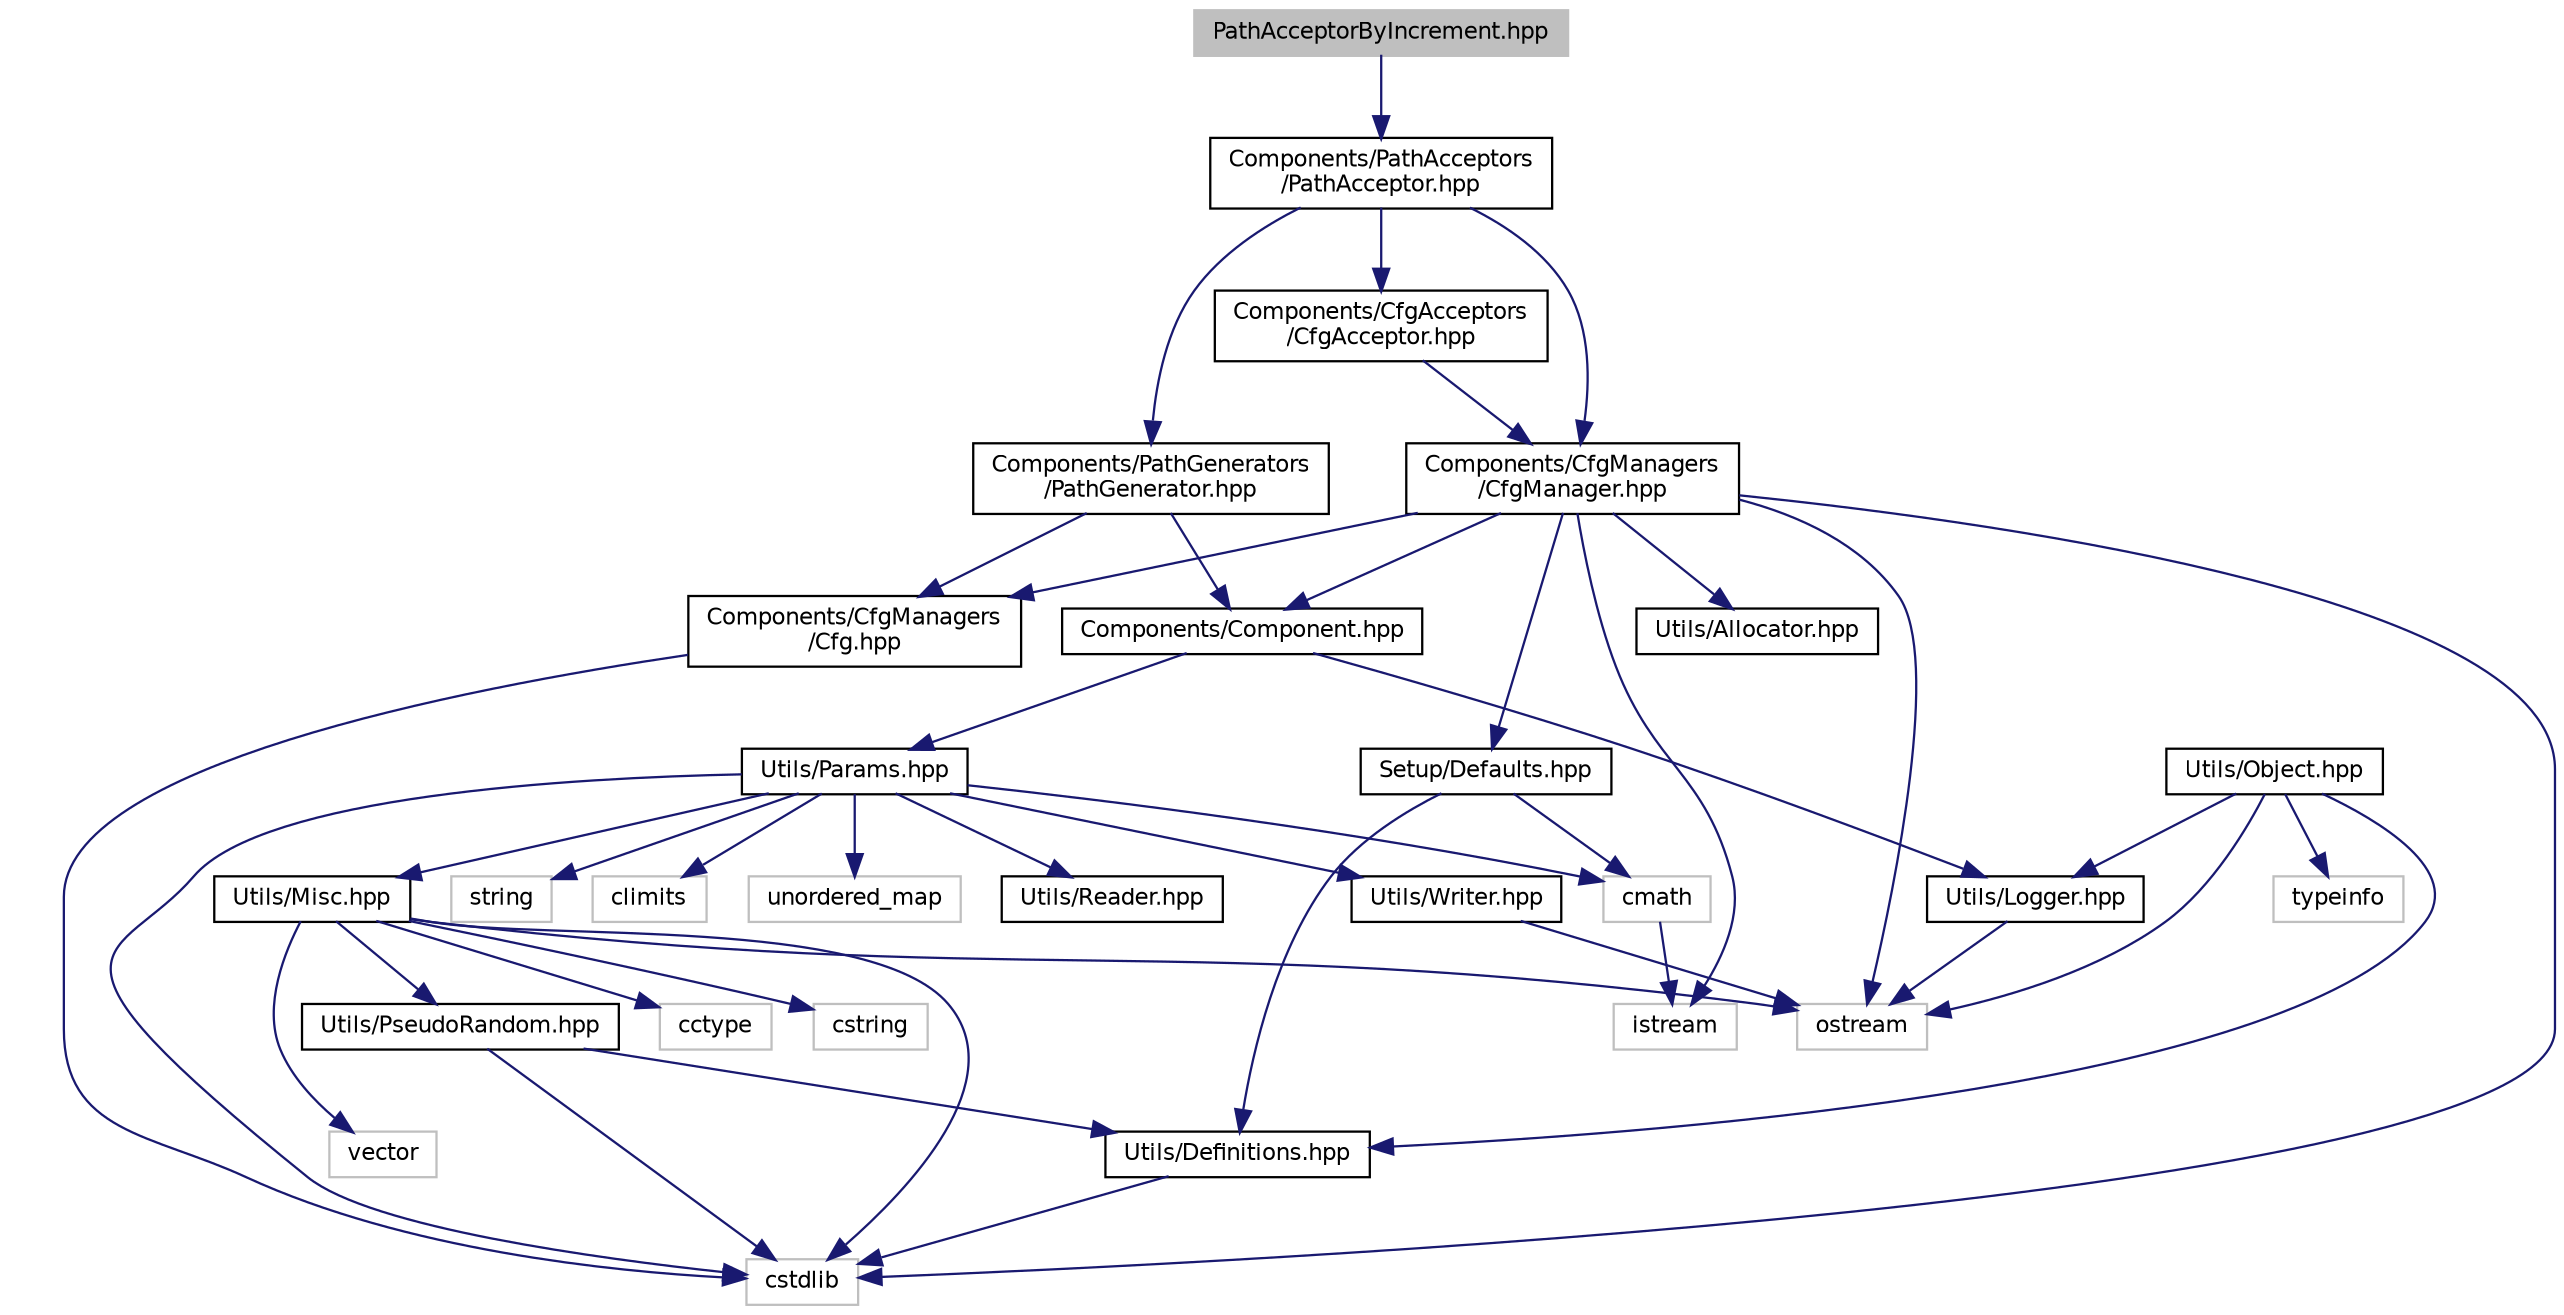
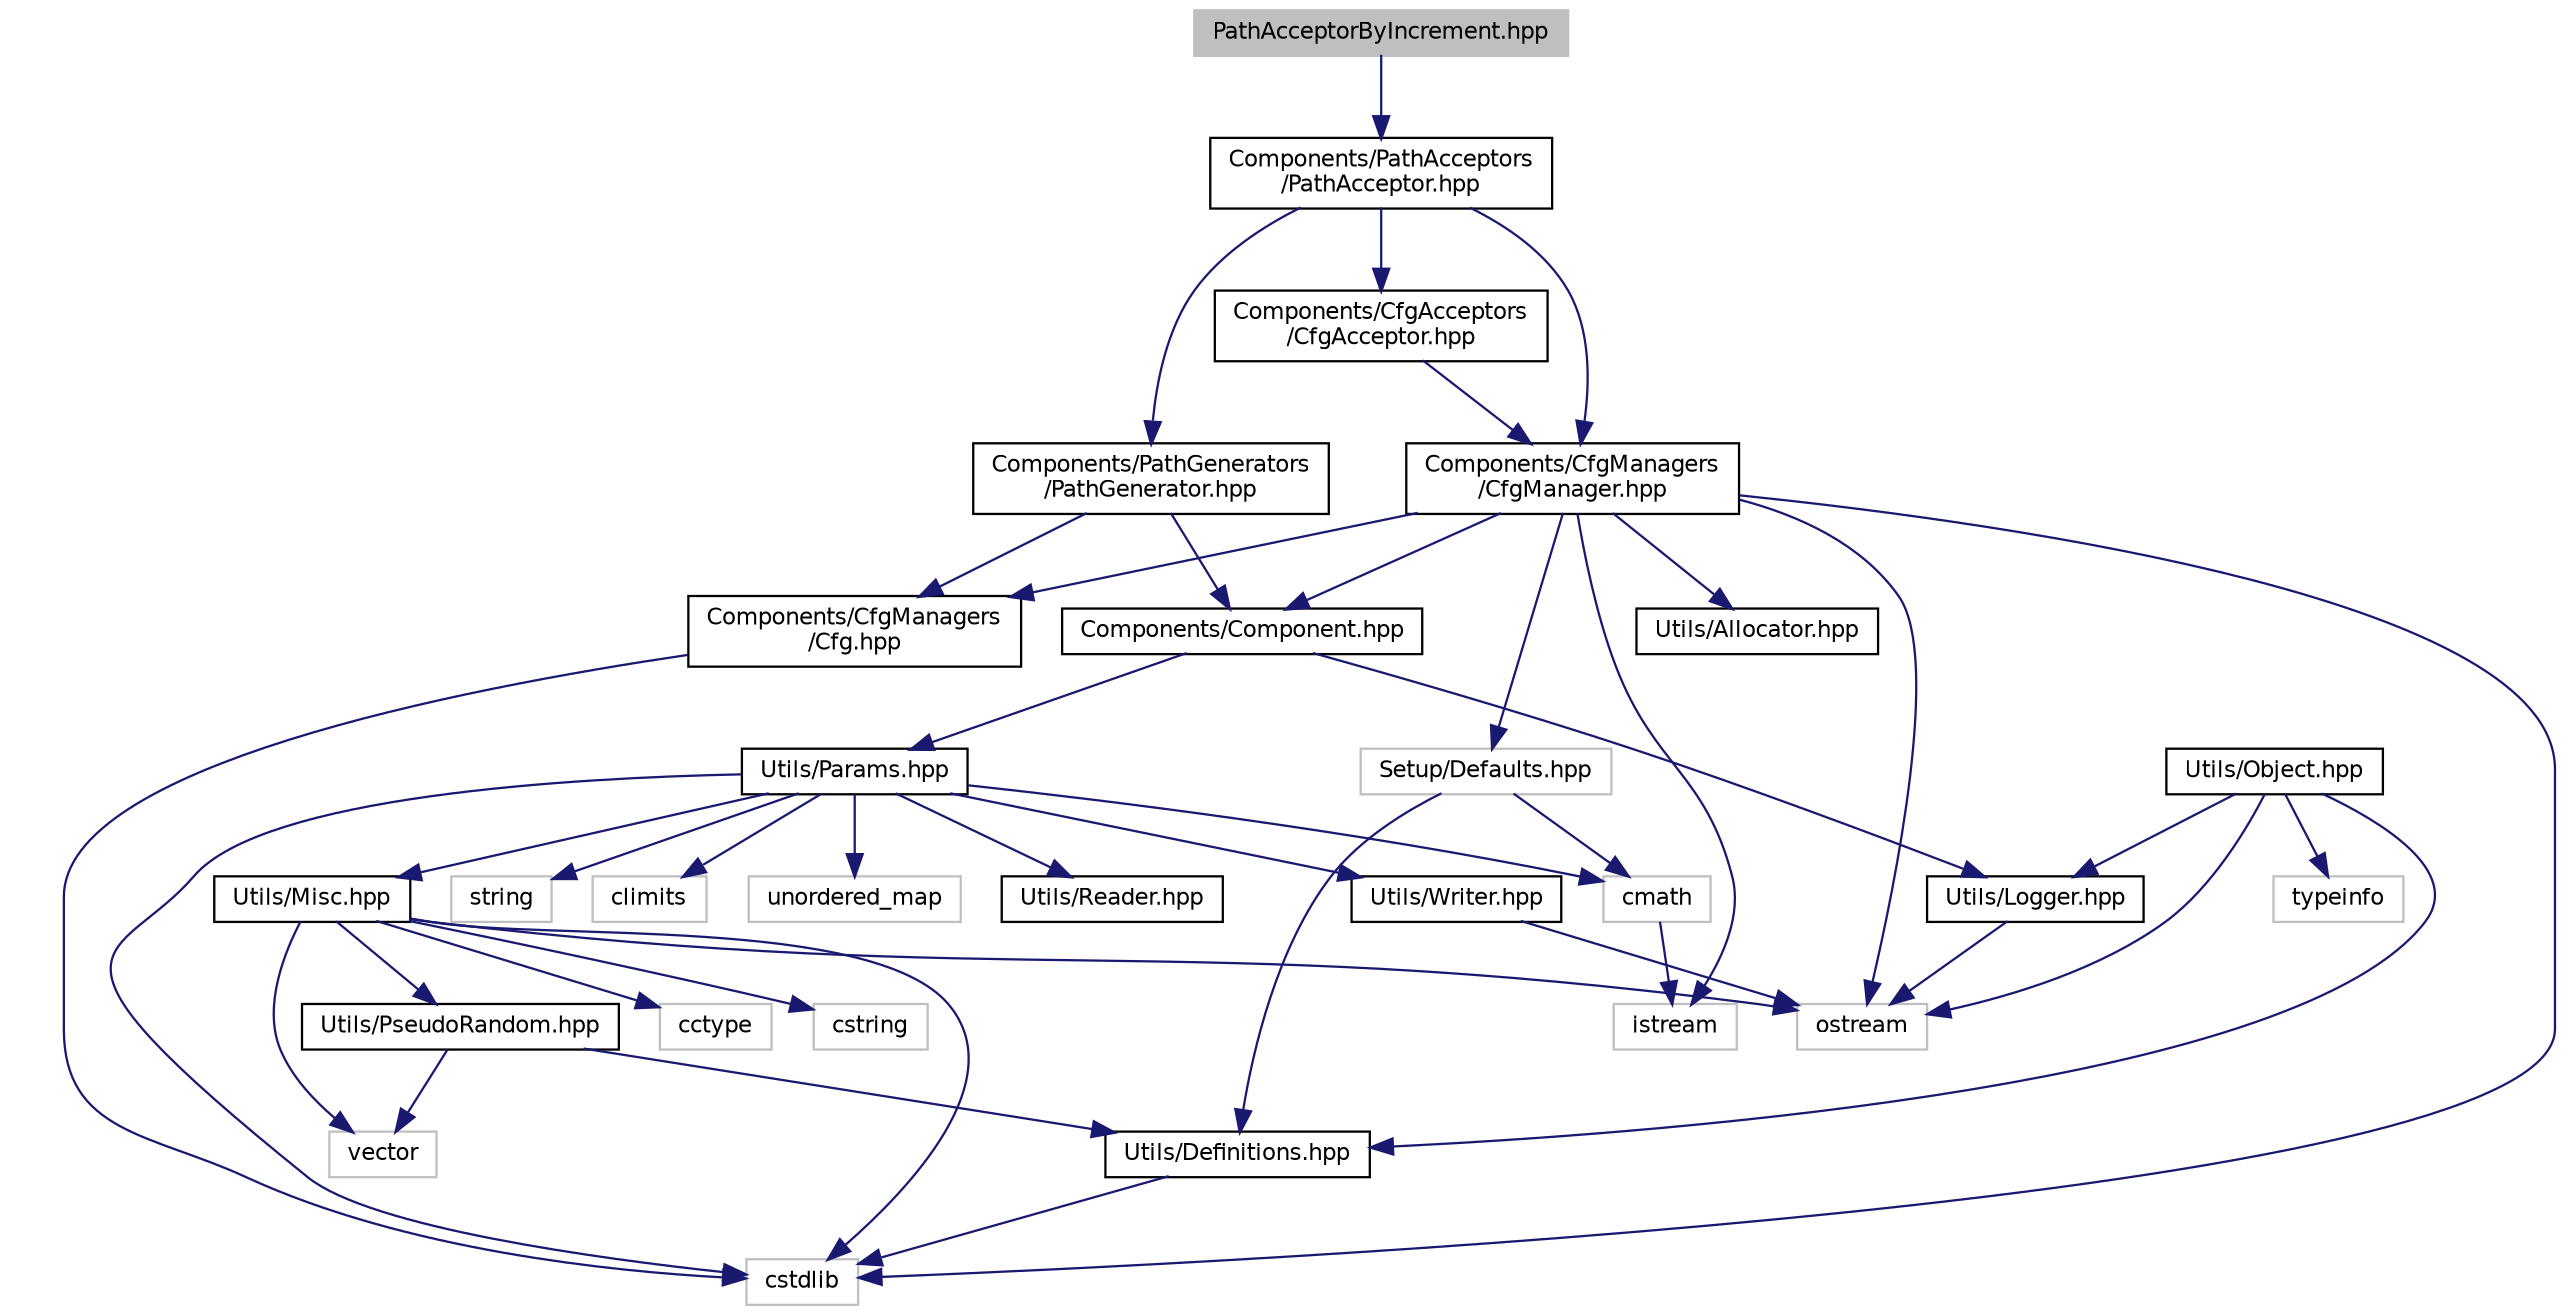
node "Setup/Defaults.hpp": color black -> grey75
edge "Utils/PseudoRandom.hpp" -> "cstdlib": now "Utils/PseudoRandom.hpp" -> "vector"
